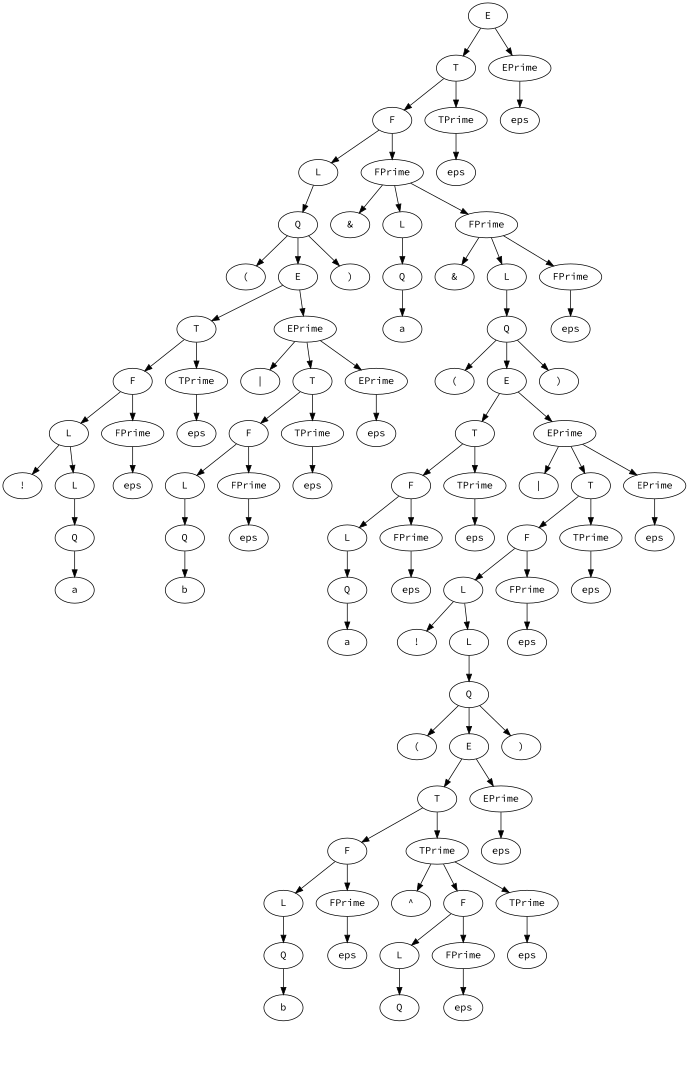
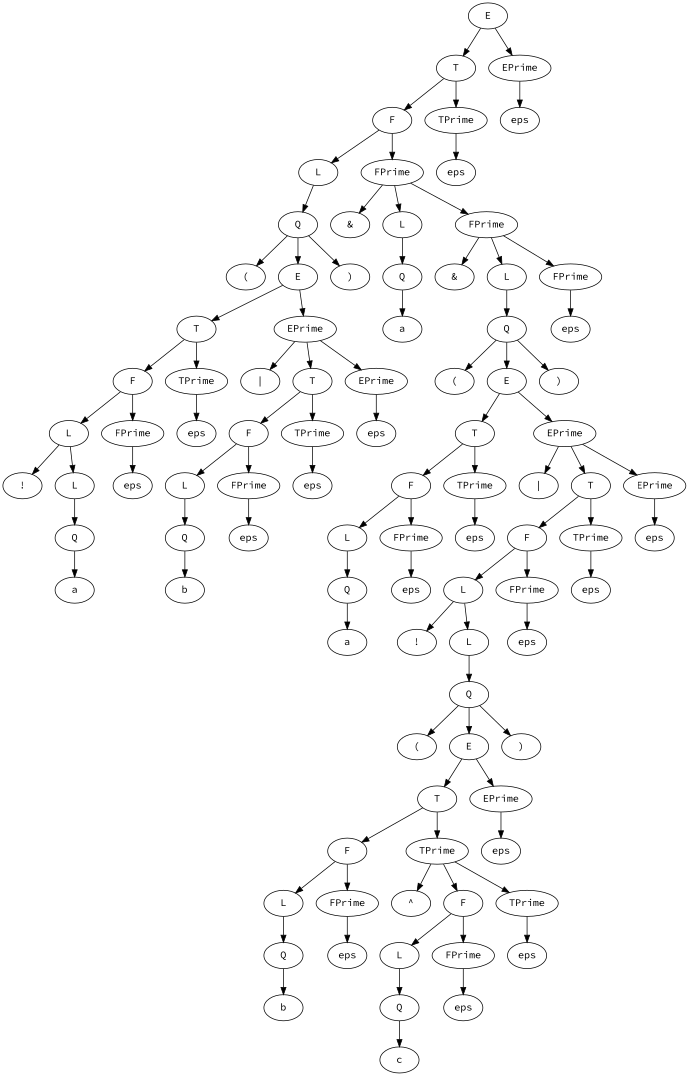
node "c": added
